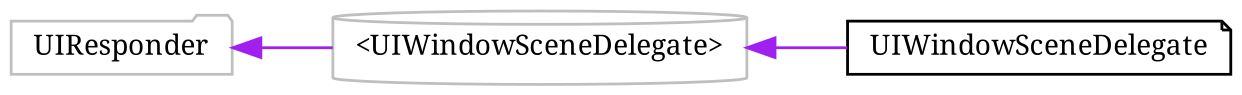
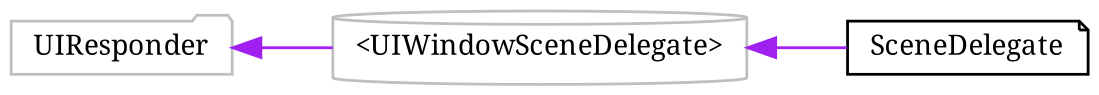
node "UIWindowSceneDelegate": label "UIWindowSceneDelegate" -> "SceneDelegate"
